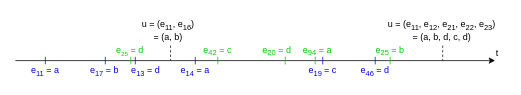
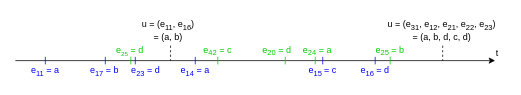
node "u = (e11, e12, e21, e22, e23) = (a, b, d, c, d)": label "u = (e11, e12, e21, e22, e23) = (a, b, d, c, d)" -> "u = (e31, e12, e21, e22, e23) = (a, b, d, c, d)"
node "e94 = a": label "e94 = a" -> "e24 = a"
node "e13 = d": label "e13 = d" -> "e23 = d"
node "e19 = c": label "e19 = c" -> "e15 = c"
node "e46 = d": label "e46 = d" -> "e16 = d"
